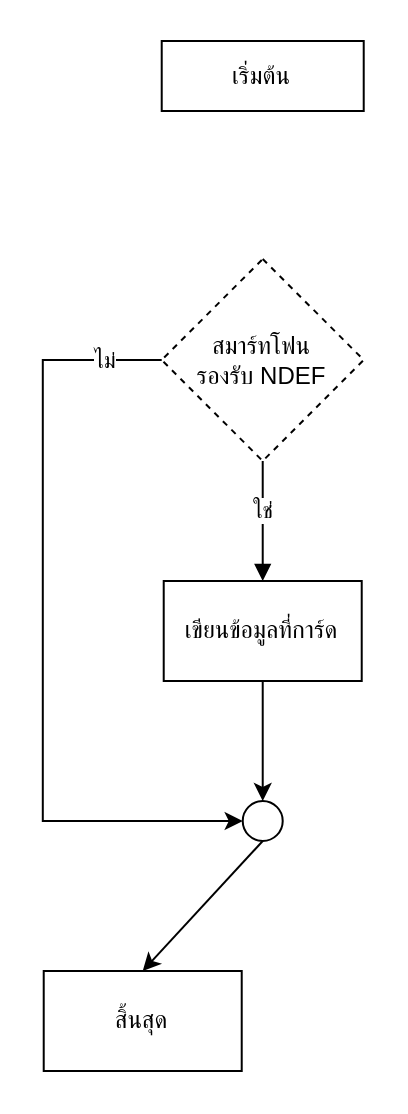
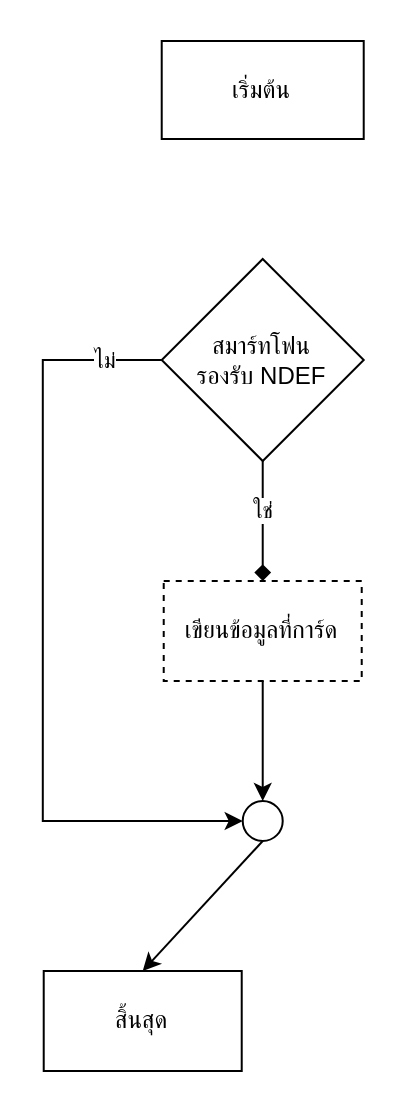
node "เริ่มต้น": size 202x70 -> 202x98
node "สมาร์ทโฟน รองรับ NDEF": style dashed -> solid
edge "สมาร์ทโฟน รองรับ NDEF" -> "เขียนข้อมูลที่การ์ด": arrowhead block -> diamond
node "เขียนข้อมูลที่การ์ด": style solid -> dashed
